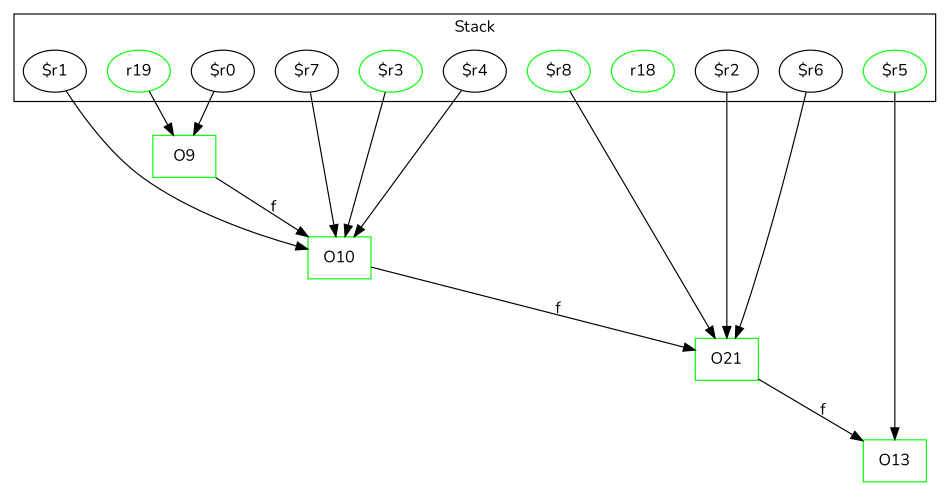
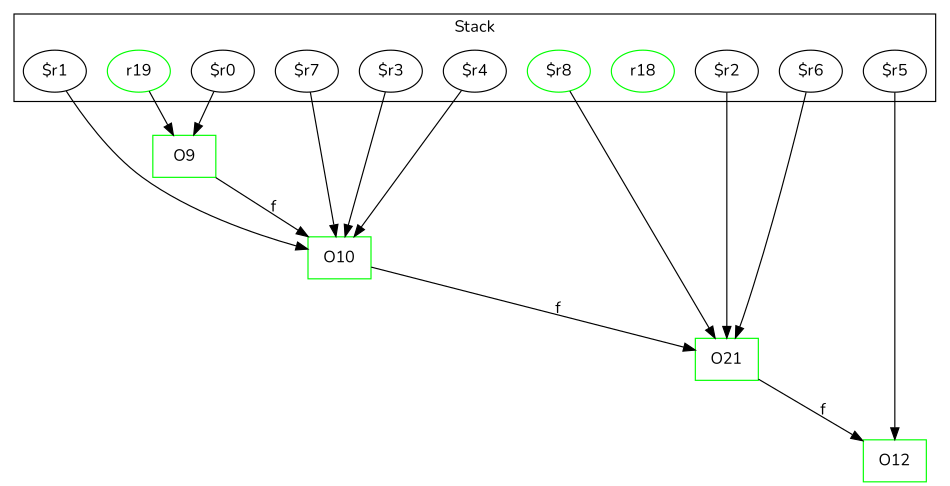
node "$r3": color green -> black
node "$r5": color green -> black
node "O13": label "O13" -> "O12"
